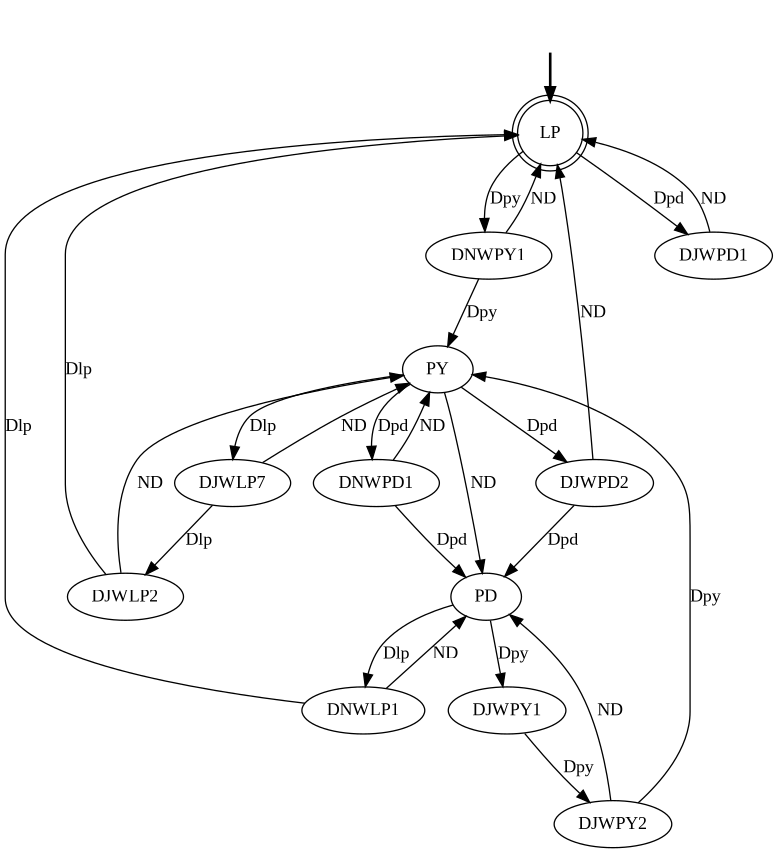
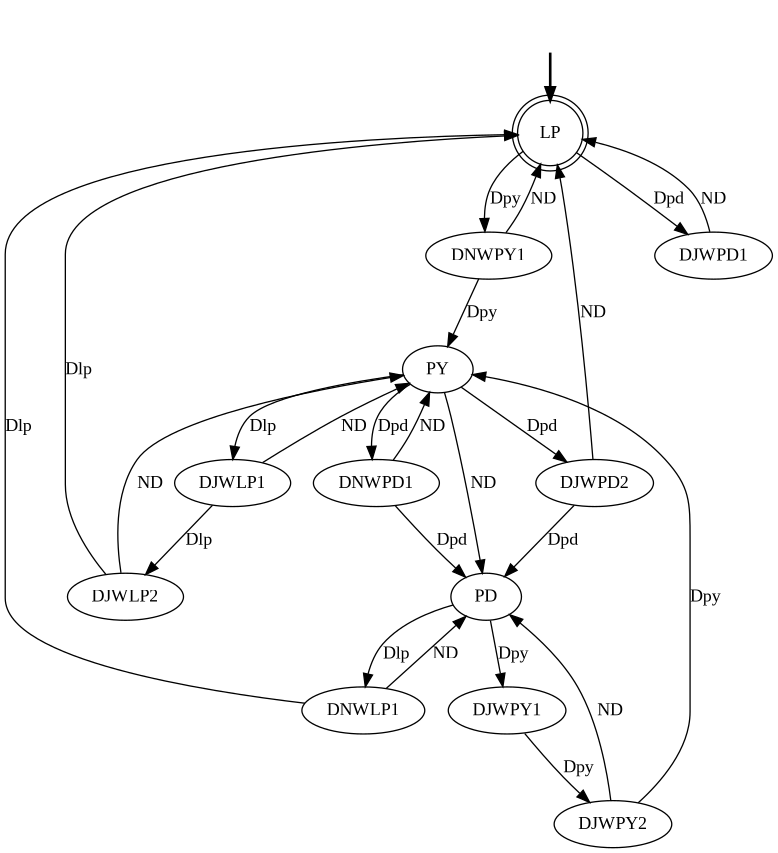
node "DJWLP7": label "DJWLP7" -> "DJWLP1"
